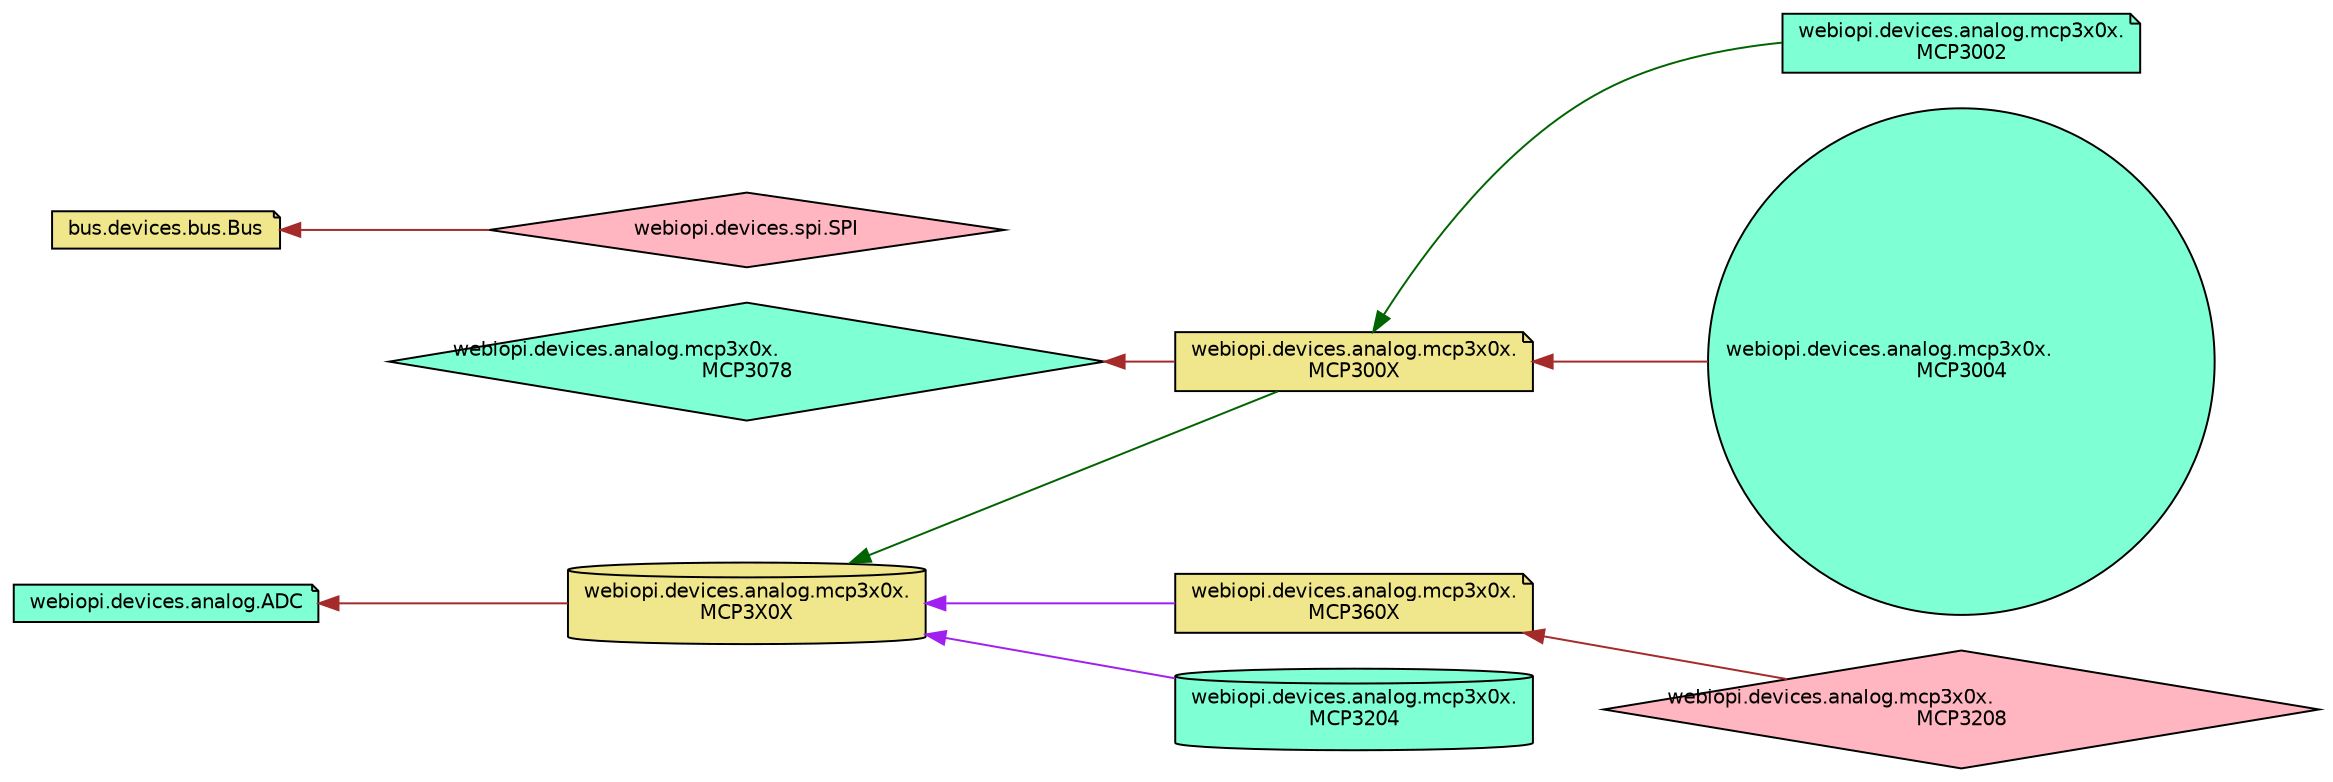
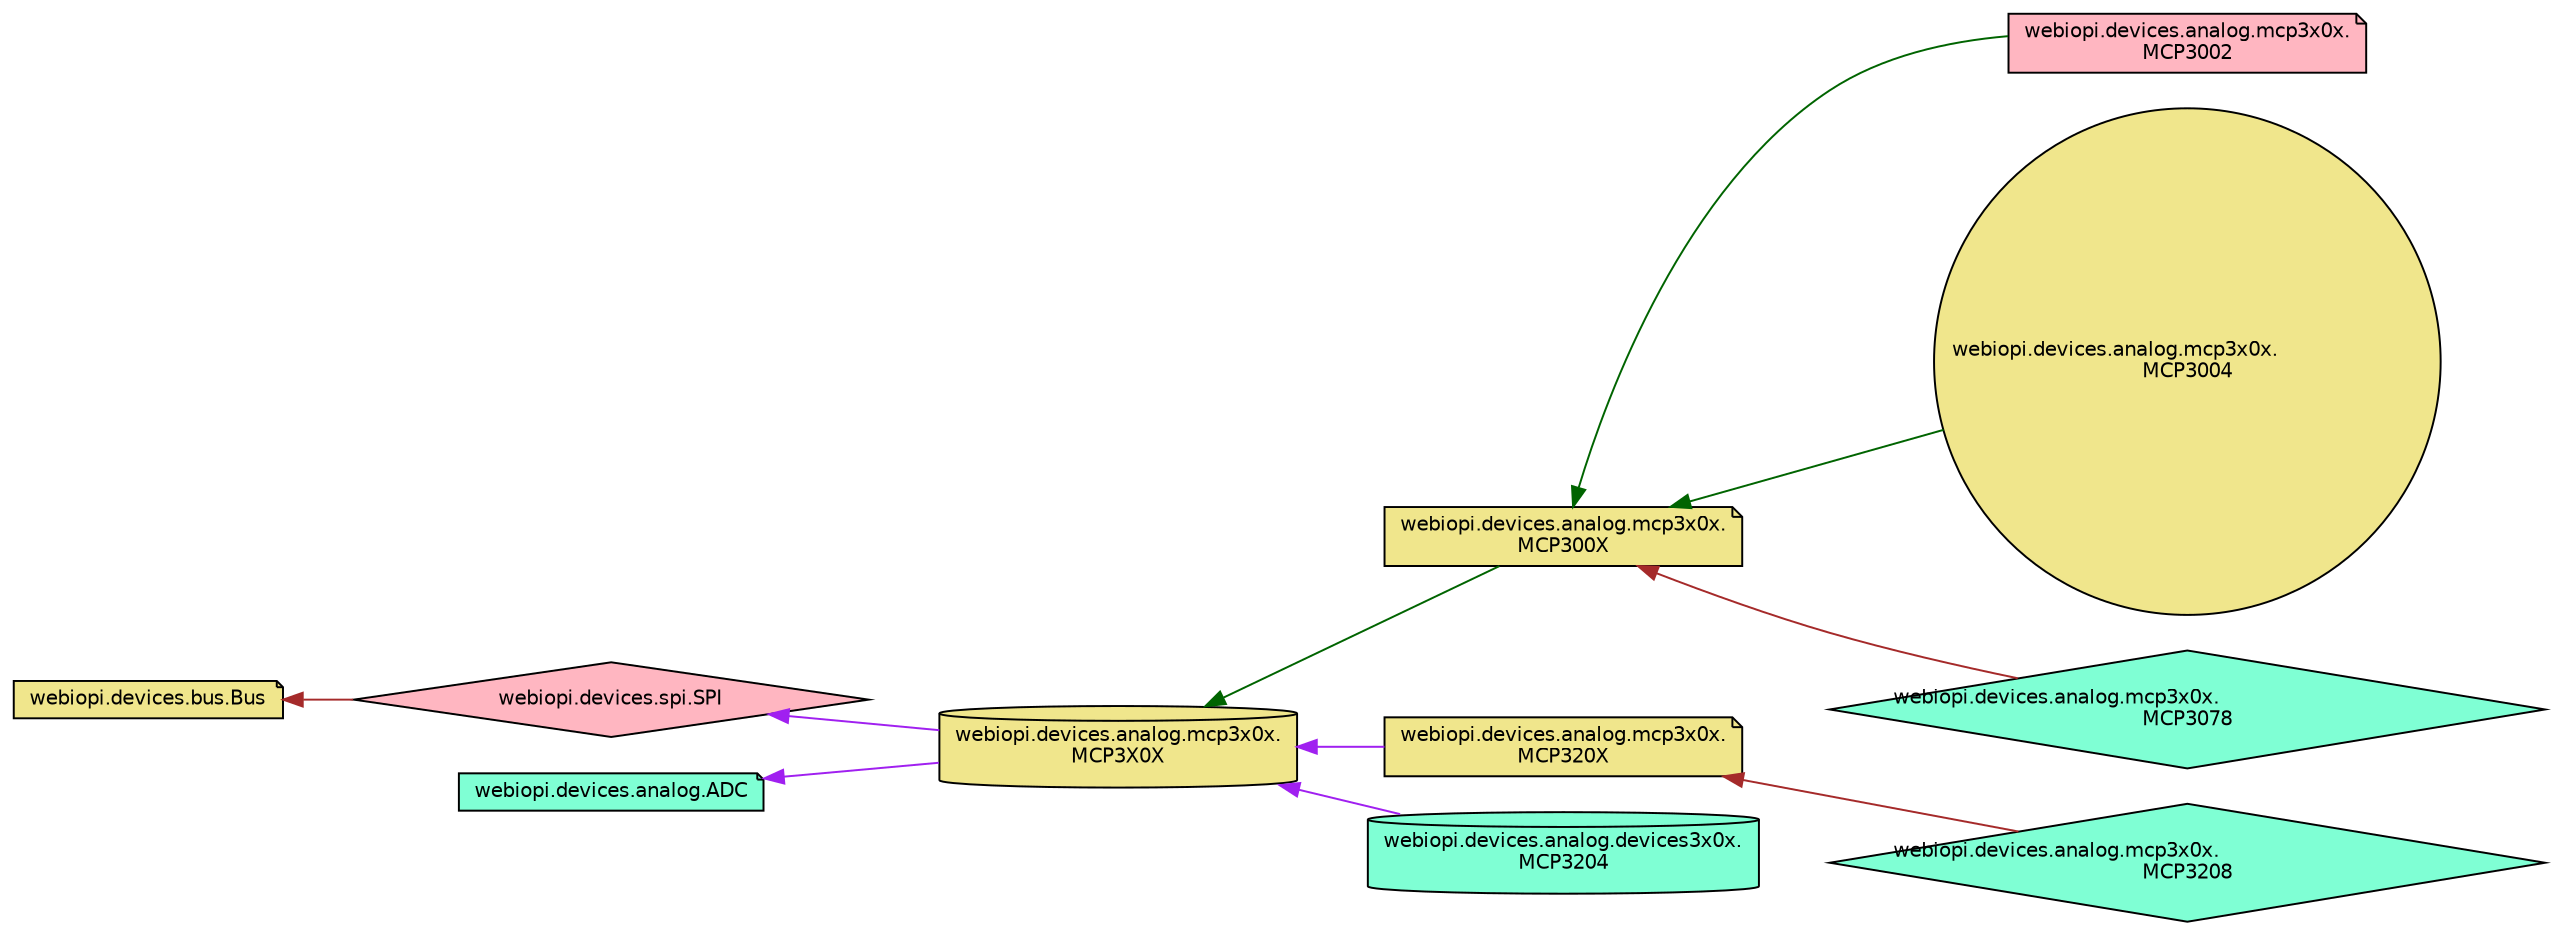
node "webiopi.devices.analog.mcp3x0x. MCP3002": fillcolor aquamarine -> lightpink
node "bus.devices.bus.Bus": label "bus.devices.bus.Bus" -> "webiopi.devices.bus.Bus"
edge "webiopi.devices.analog.mcp3x0x. MCP300X" -> "webiopi.devices.analog.mcp3x0x. MCP3078": reversed
edge "webiopi.devices.analog.mcp3x0x. MCP3004" -> "webiopi.devices.analog.mcp3x0x. MCP300X": color brown -> darkgreen
node "webiopi.devices.analog.mcp3x0x. MCP3004": fillcolor aquamarine -> khaki
edge "webiopi.devices.analog.mcp3x0x. MCP3X0X" -> "webiopi.devices.analog.ADC": color brown -> purple
node "webiopi.devices.analog.mcp3x0x. MCP360X": label "webiopi.devices.analog.mcp3x0x. MCP360X" -> "webiopi.devices.analog.mcp3x0x. MCP320X"
node "webiopi.devices.analog.mcp3x0x. MCP3204": label "webiopi.devices.analog.mcp3x0x. MCP3204" -> "webiopi.devices.analog.devices3x0x. MCP3204"
node "webiopi.devices.analog.mcp3x0x. MCP3208": fillcolor lightpink -> aquamarine
edge "webiopi.devices.analog.mcp3x0x. MCP3X0X" -> "webiopi.devices.spi.SPI": added
